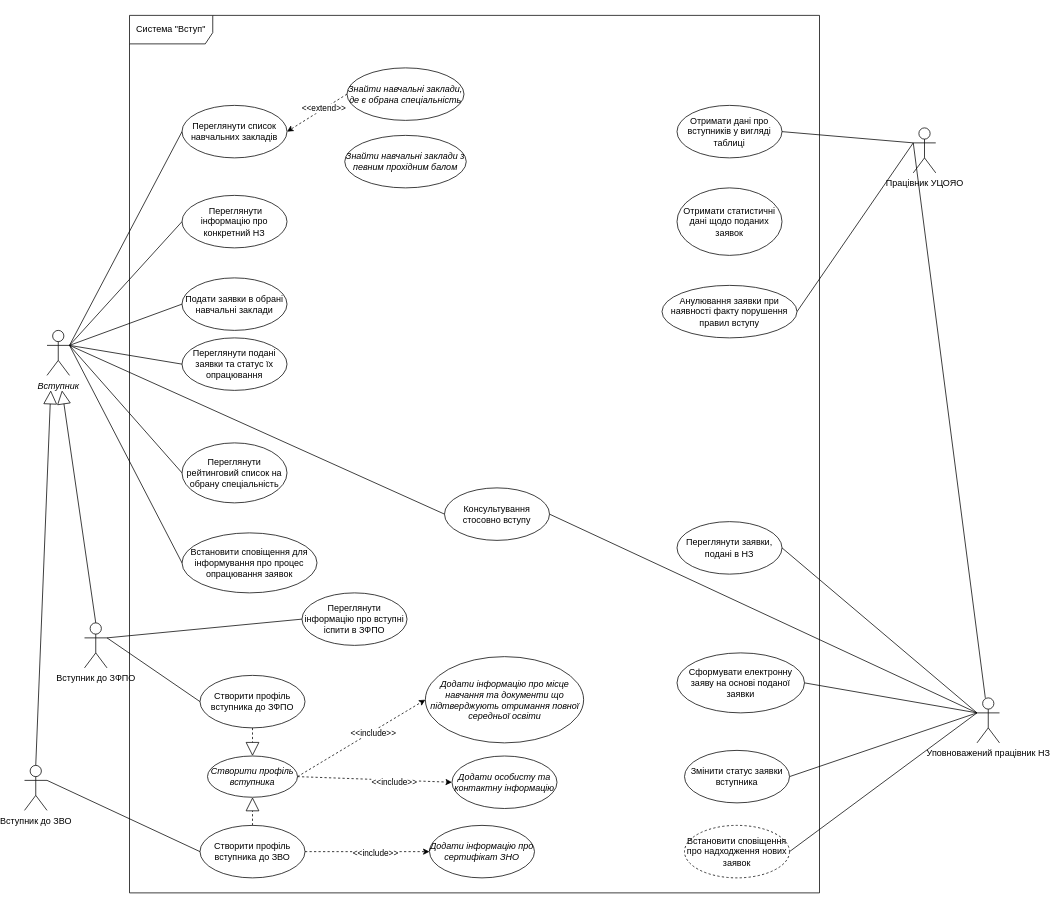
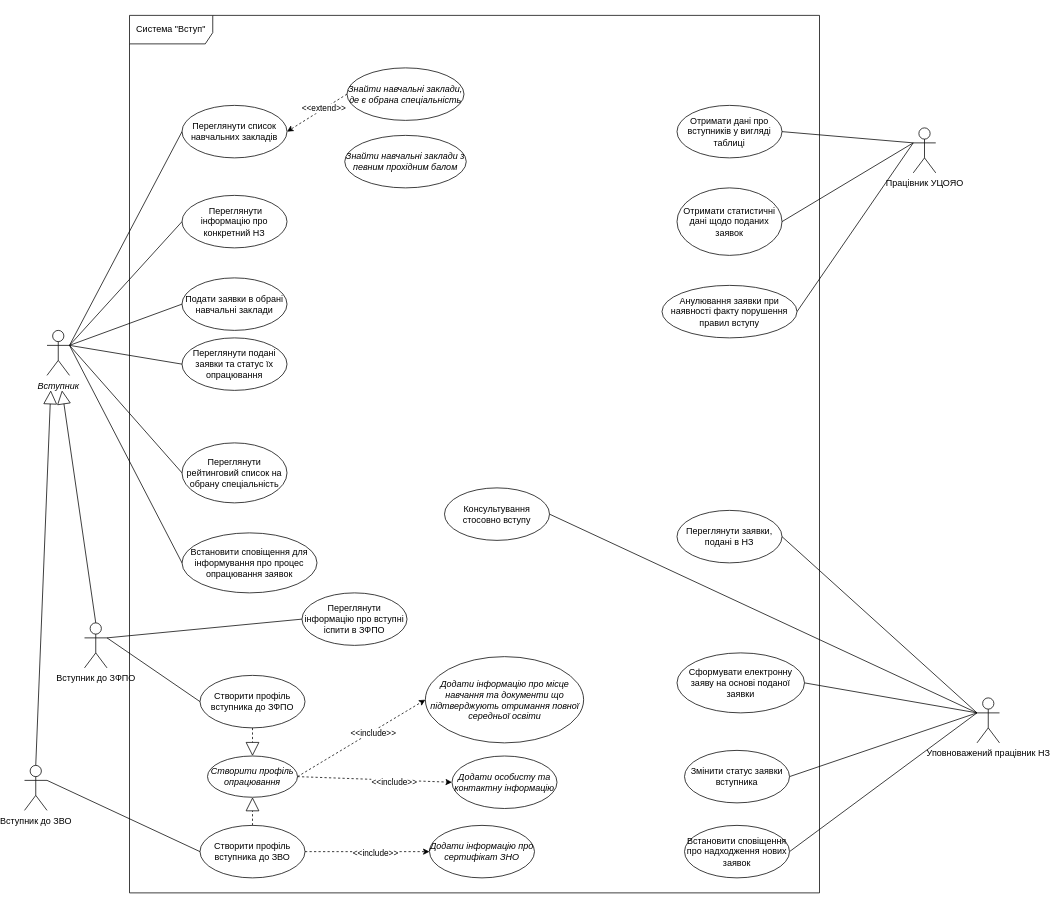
edge "Працівник УЦОЯО" -- "Уповноважений працівник НЗ": now "Працівник УЦОЯО" -- "Отримати статистичні дані щодо поданих заявок"
edge "Вступник" -- "Консультування стосовно вступу": removed
node "Переглянути заявки, подані в НЗ": moved (729, 548) -> (729, 537)
node "Створити профіль вступника": label "Створити профіль вступника" -> "Створити профіль опрацювання"
node "Встановити сповіщення про надходження нових заявок": style dashed -> solid
